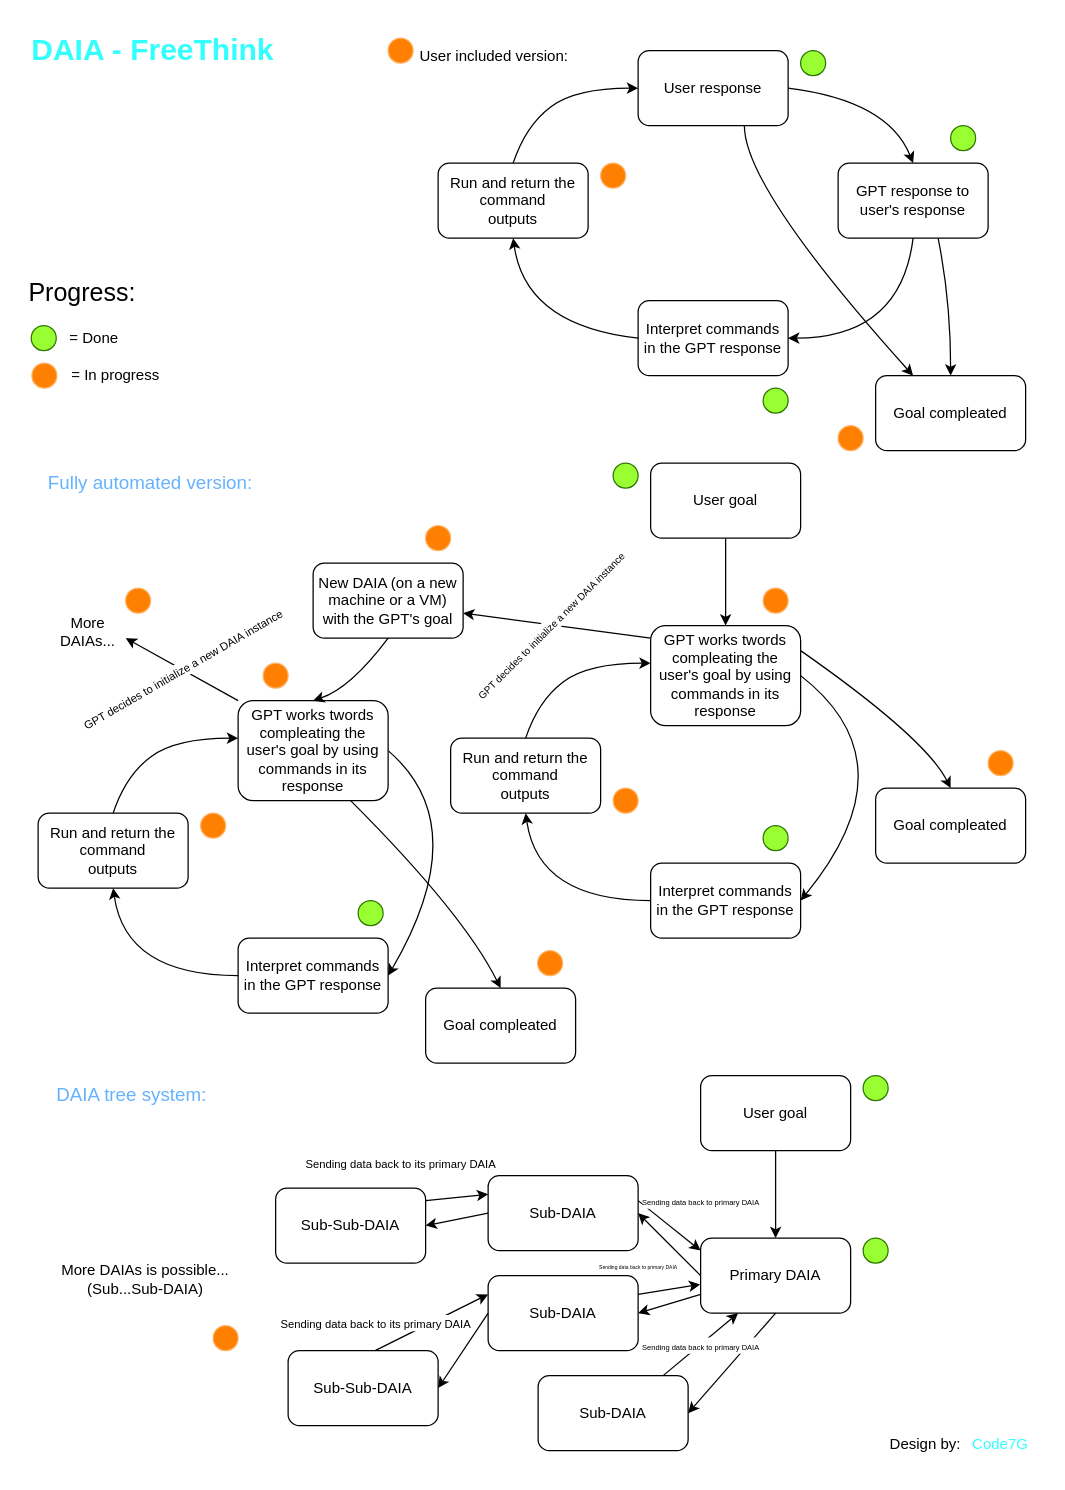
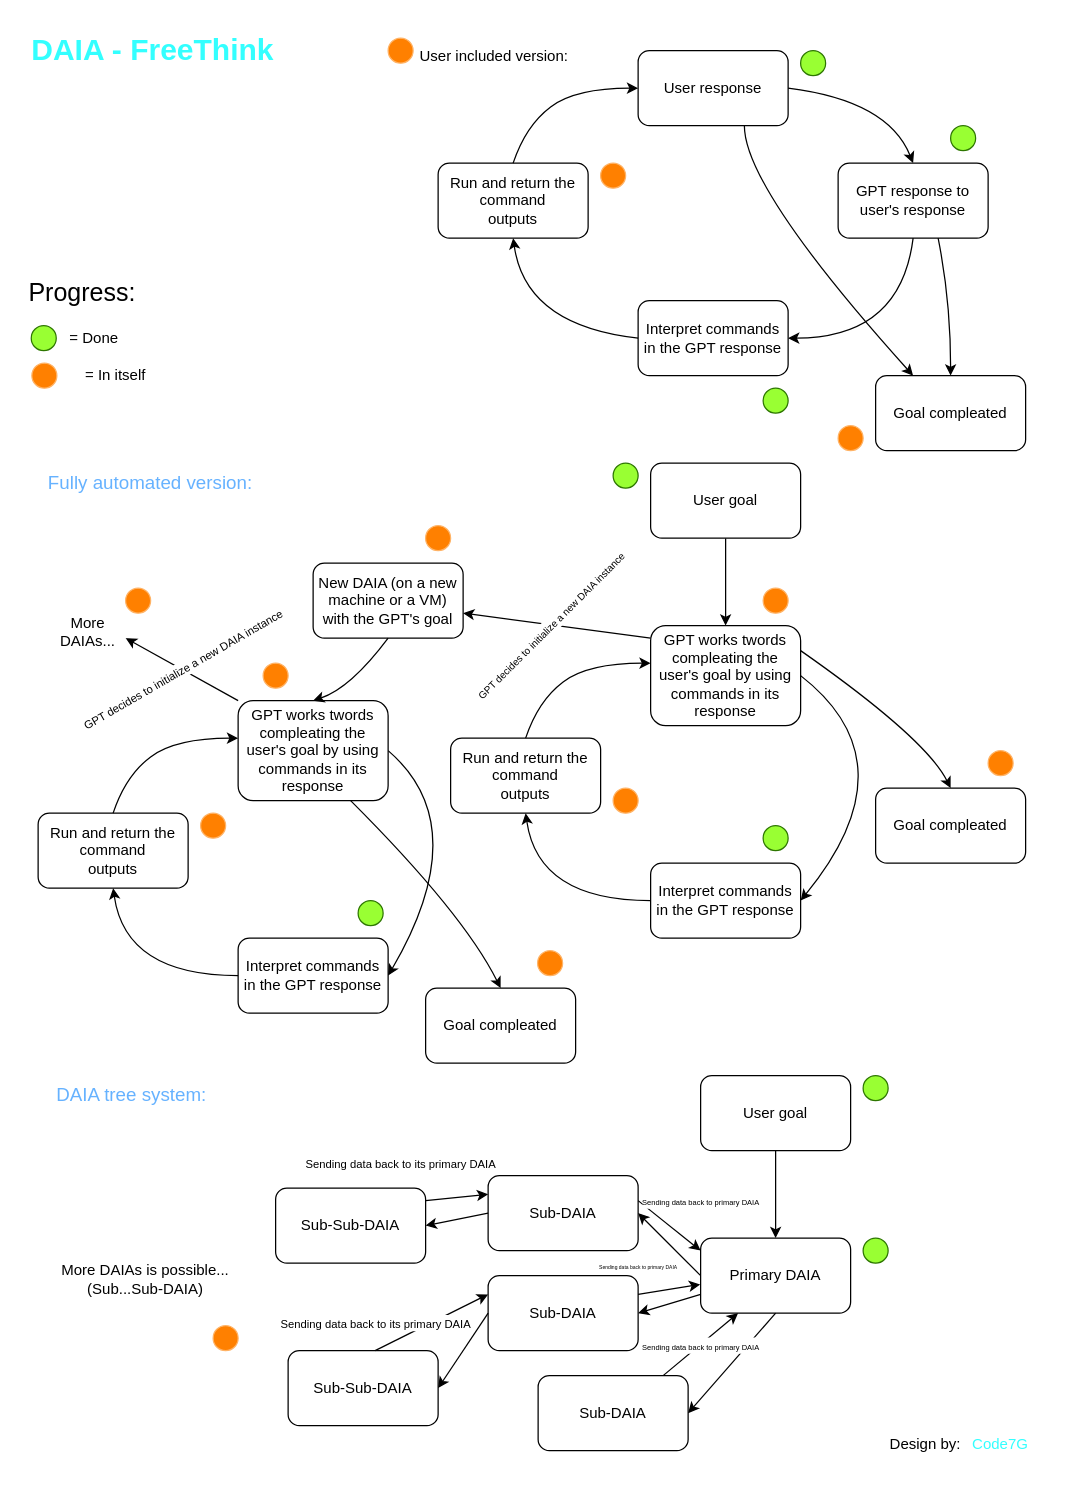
node "= In progress": label "= In progress" -> "= In itself"
